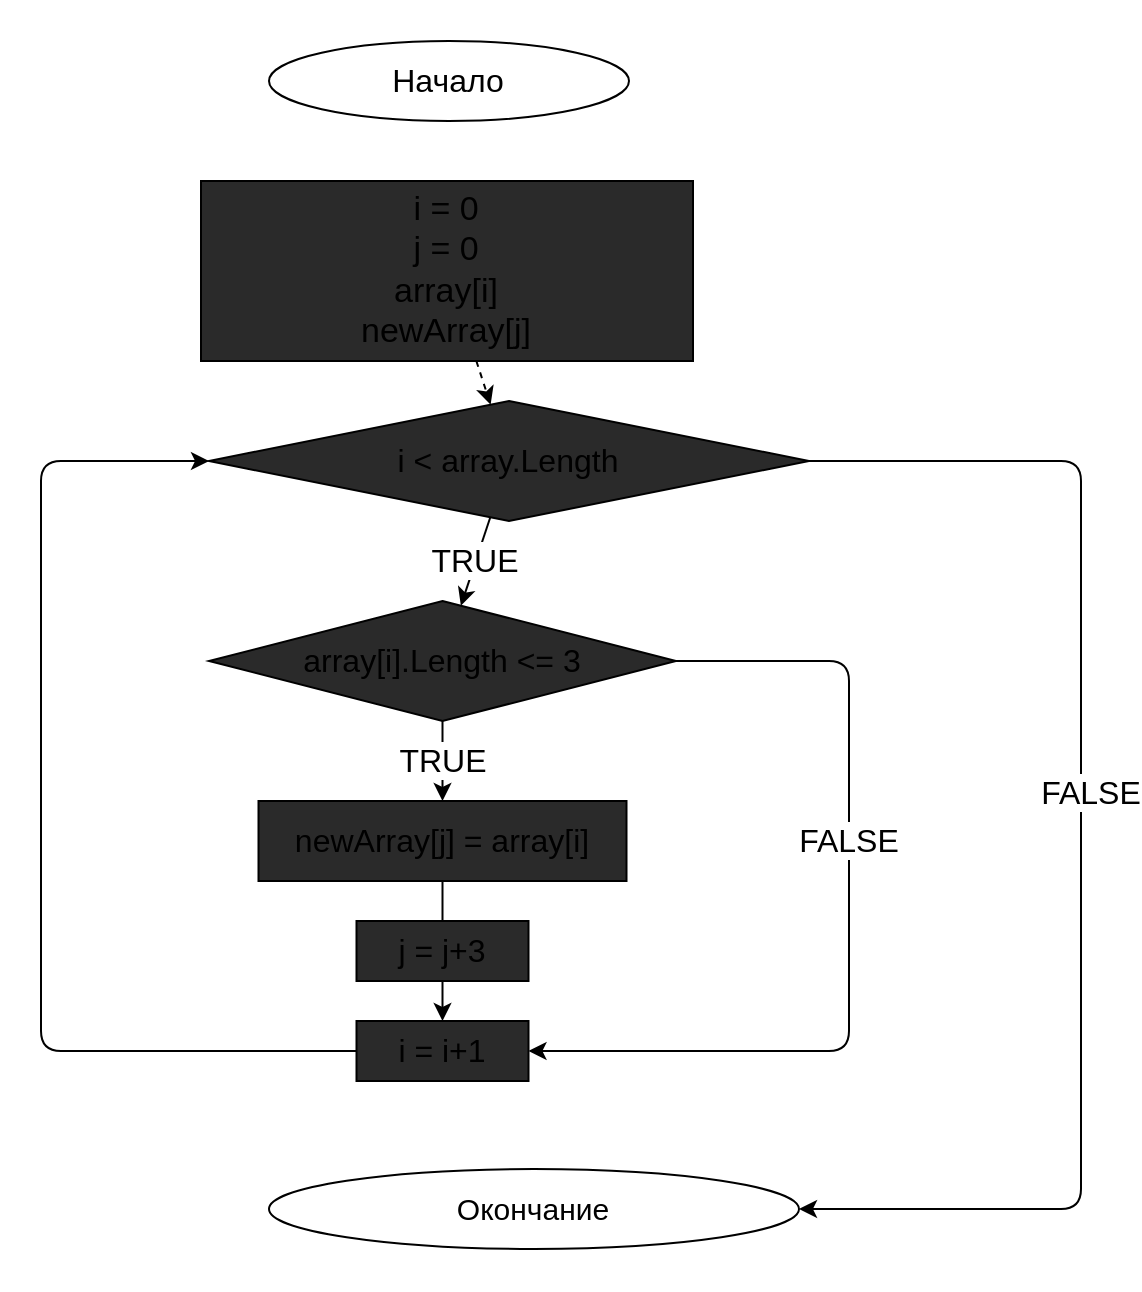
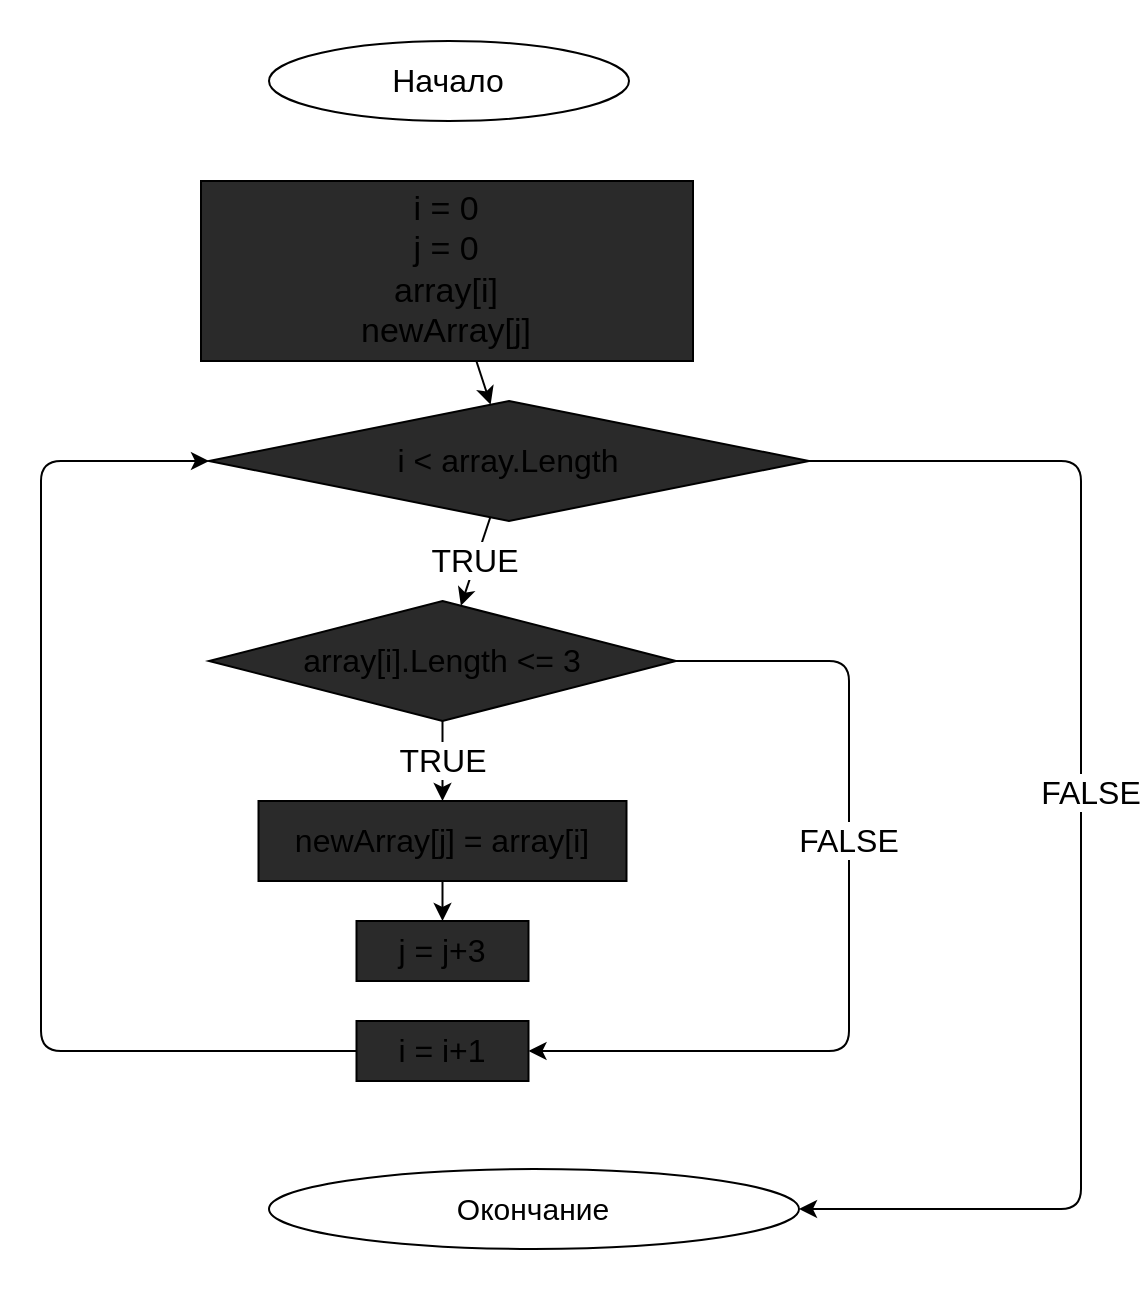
edge "i = 0 j = 0 array[i] newArray[j]" -> "i < array.Length": style dashed -> solid
edge "newArray[j] = array[i]" -> "i = i+1": now "newArray[j] = array[i]" -> "j = j+3"
